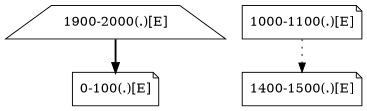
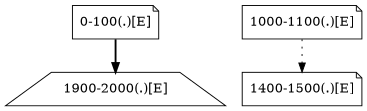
edge "1900-2000(.)[E]" -> "0-100(.)[E]": reversed
